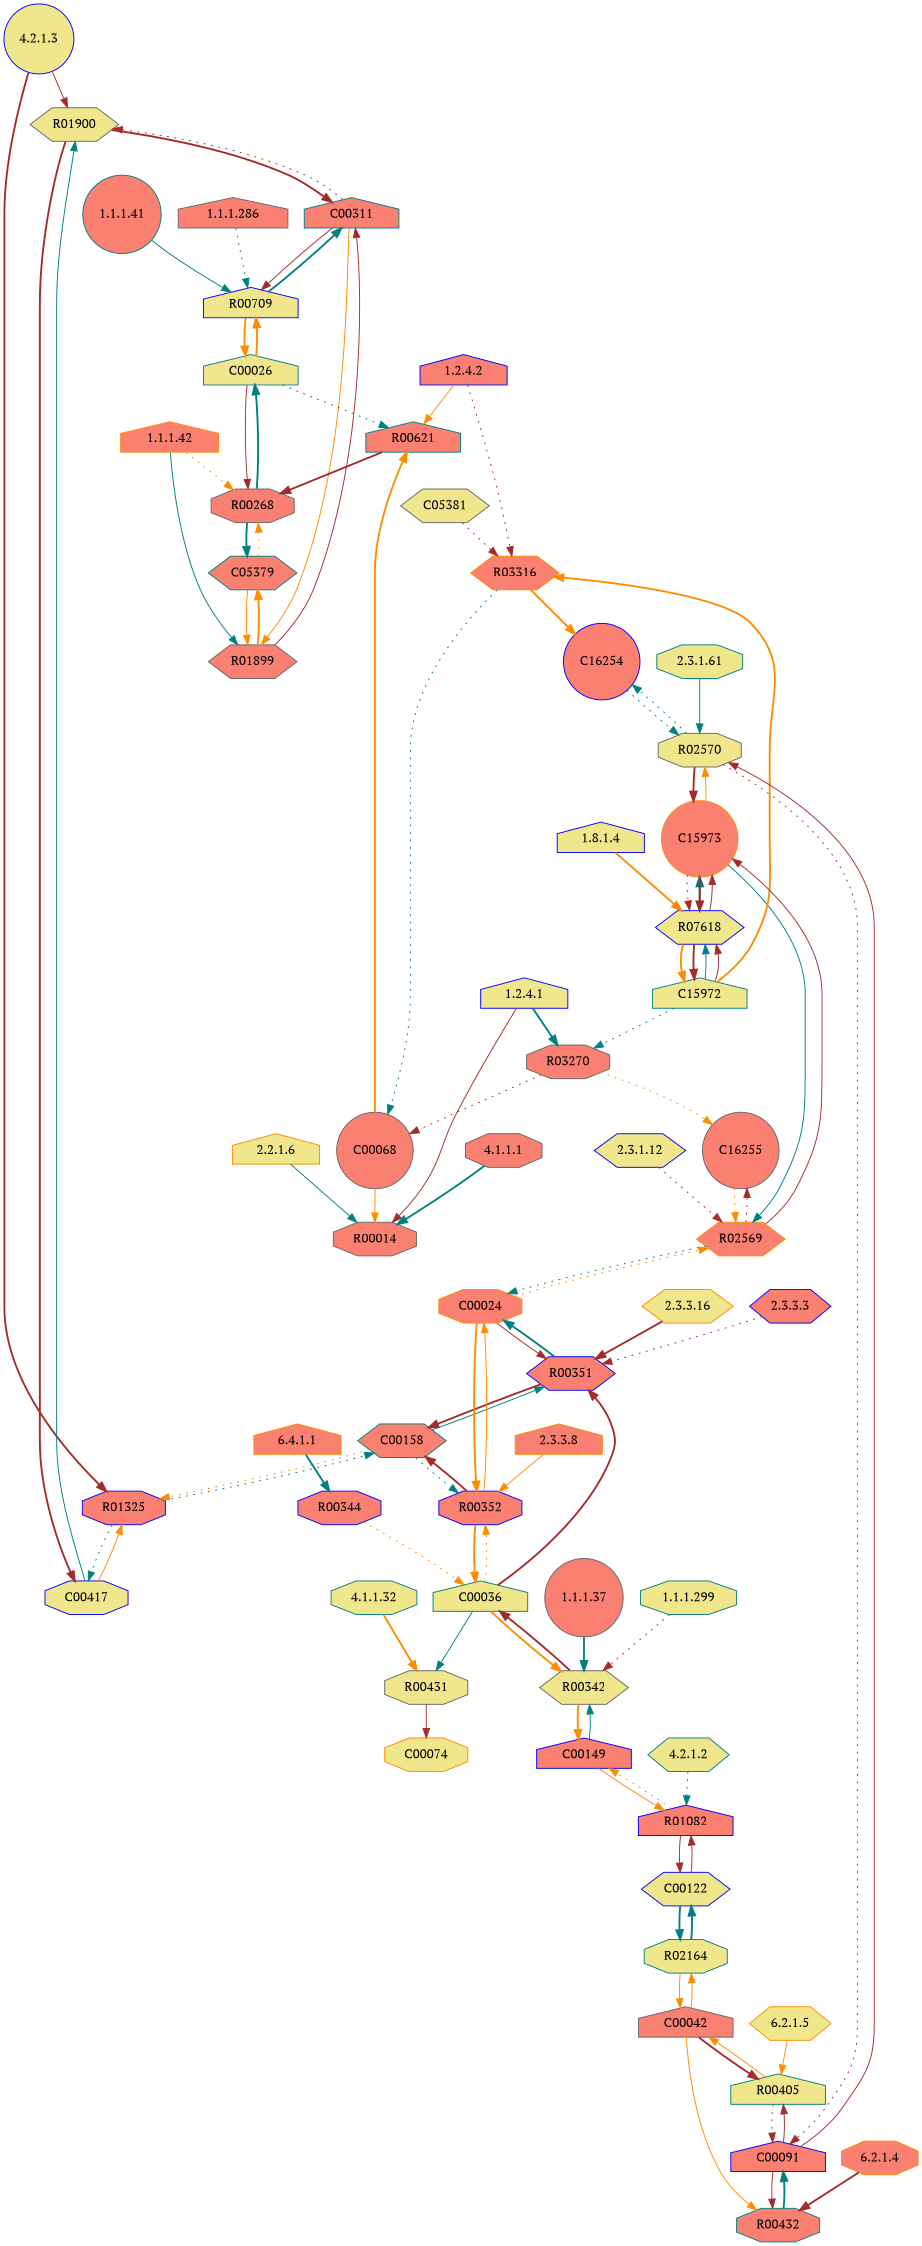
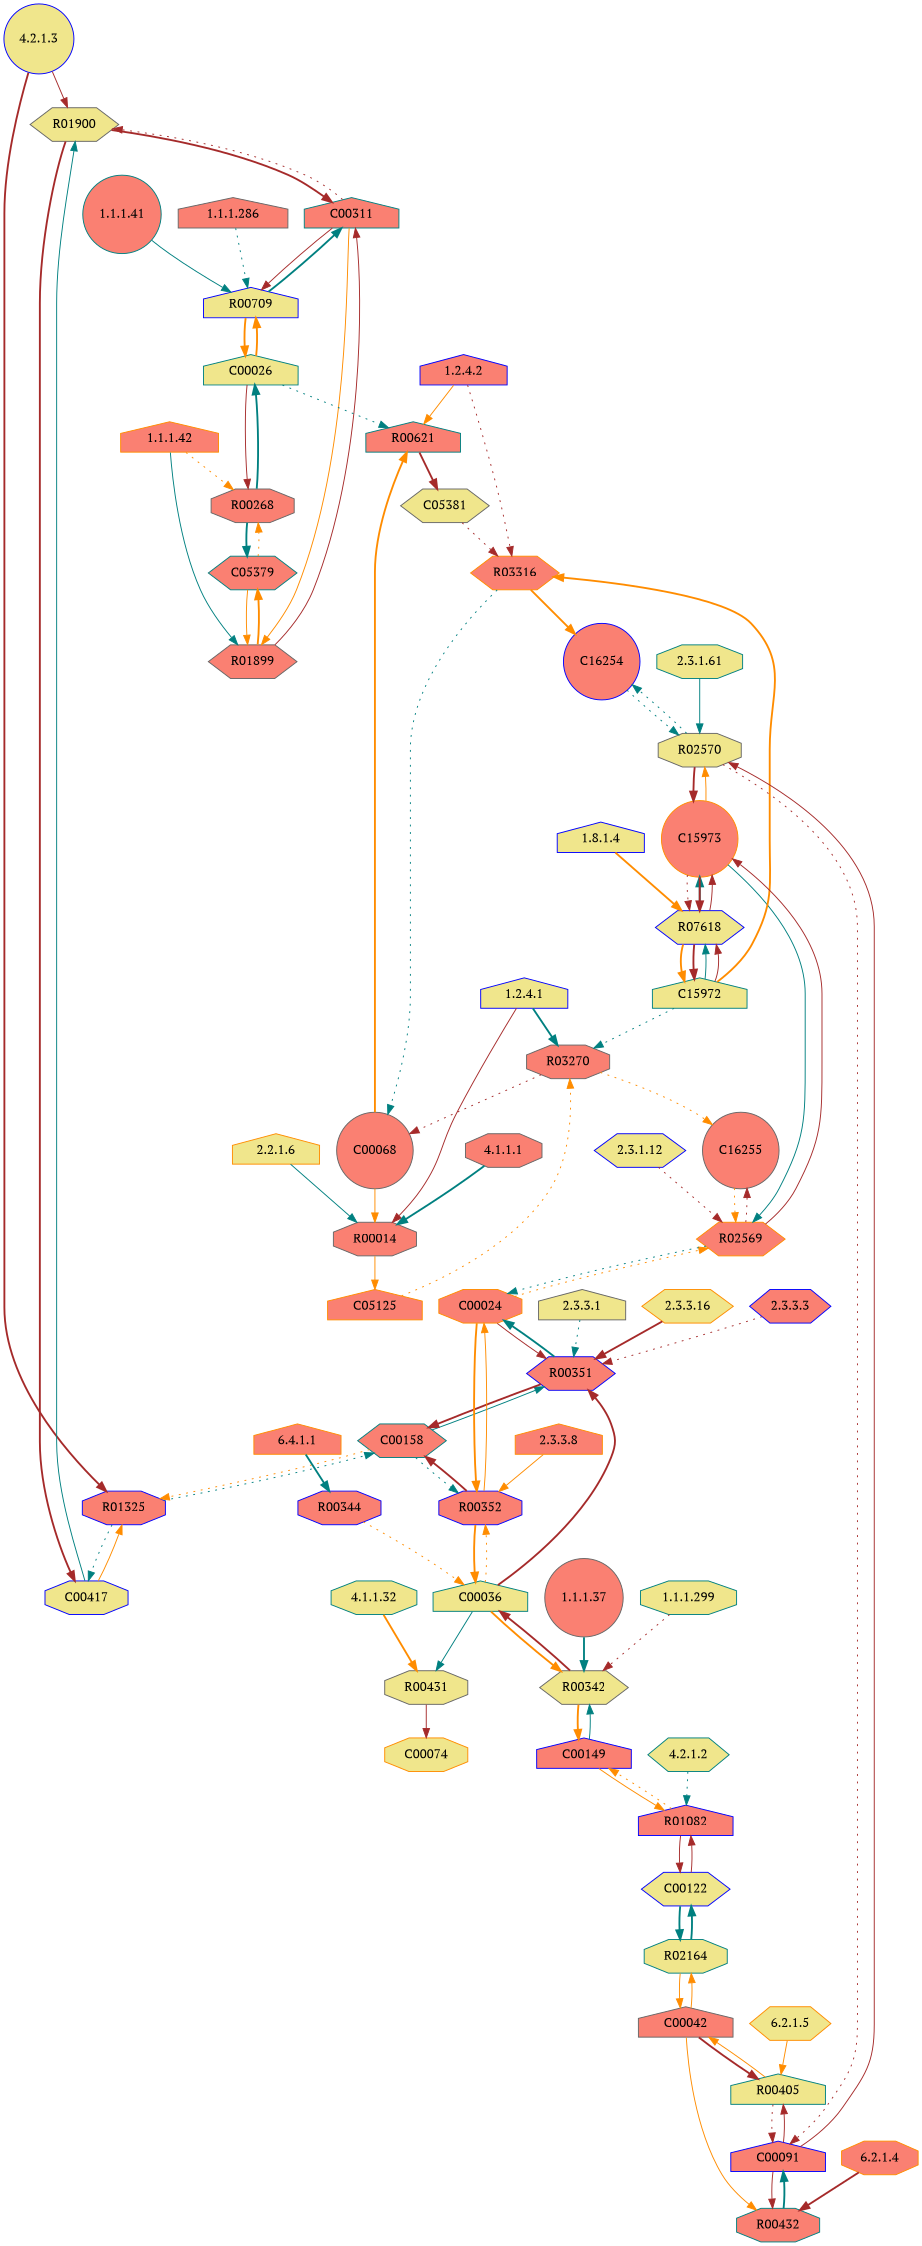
edge "R00621" -> "R00268": now "R00621" -> "C05381"
node "C05125": added
node "2.3.3.1": added
